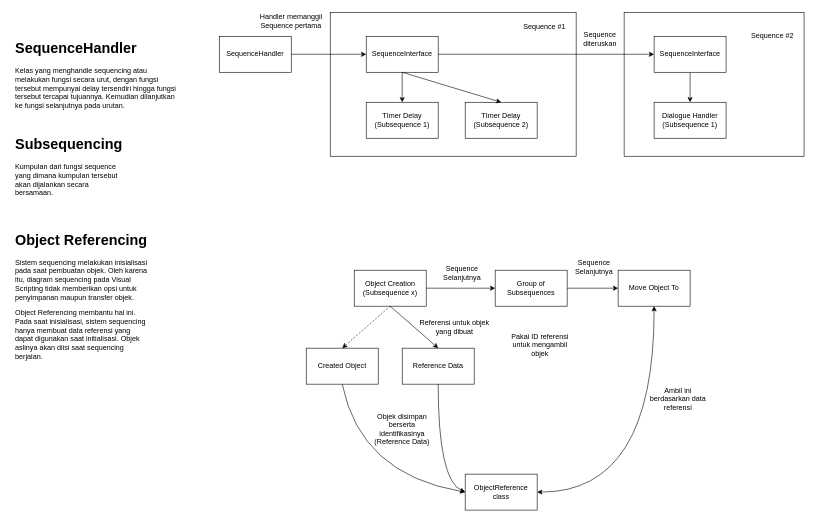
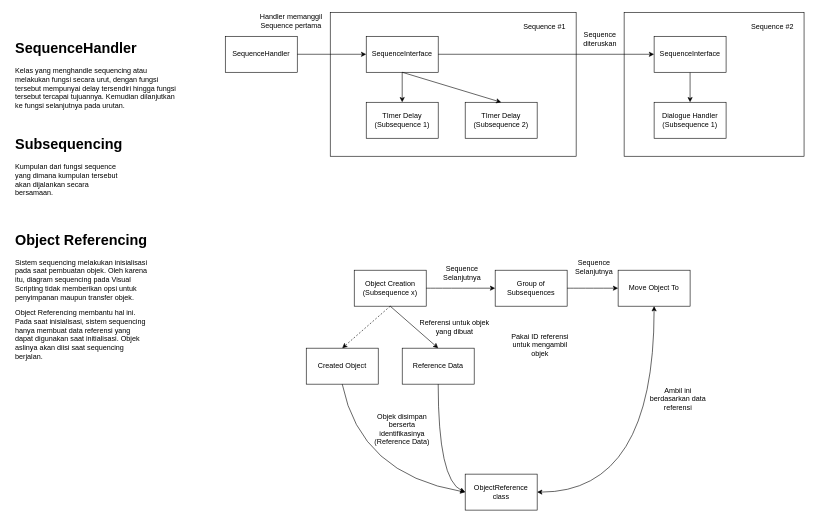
node "Sequence #2": moved (773, 36) -> (773, 27)
node "SequenceHandler": moved (255, 54) -> (261, 54)
